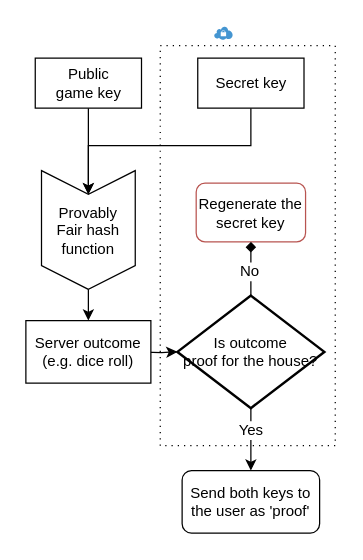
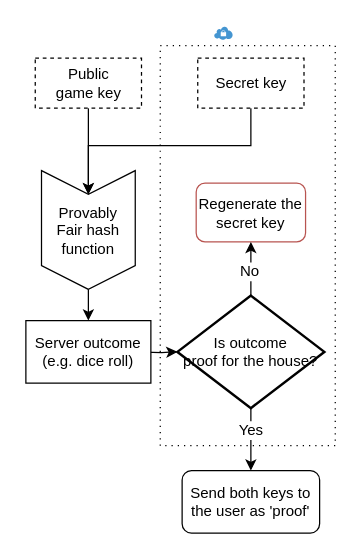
node "Public game key": style solid -> dashed
node "Secret key": style solid -> dashed
edge "Is outcome proof for the house?" -> "Regenerate the secret key": arrowhead diamond -> classic
